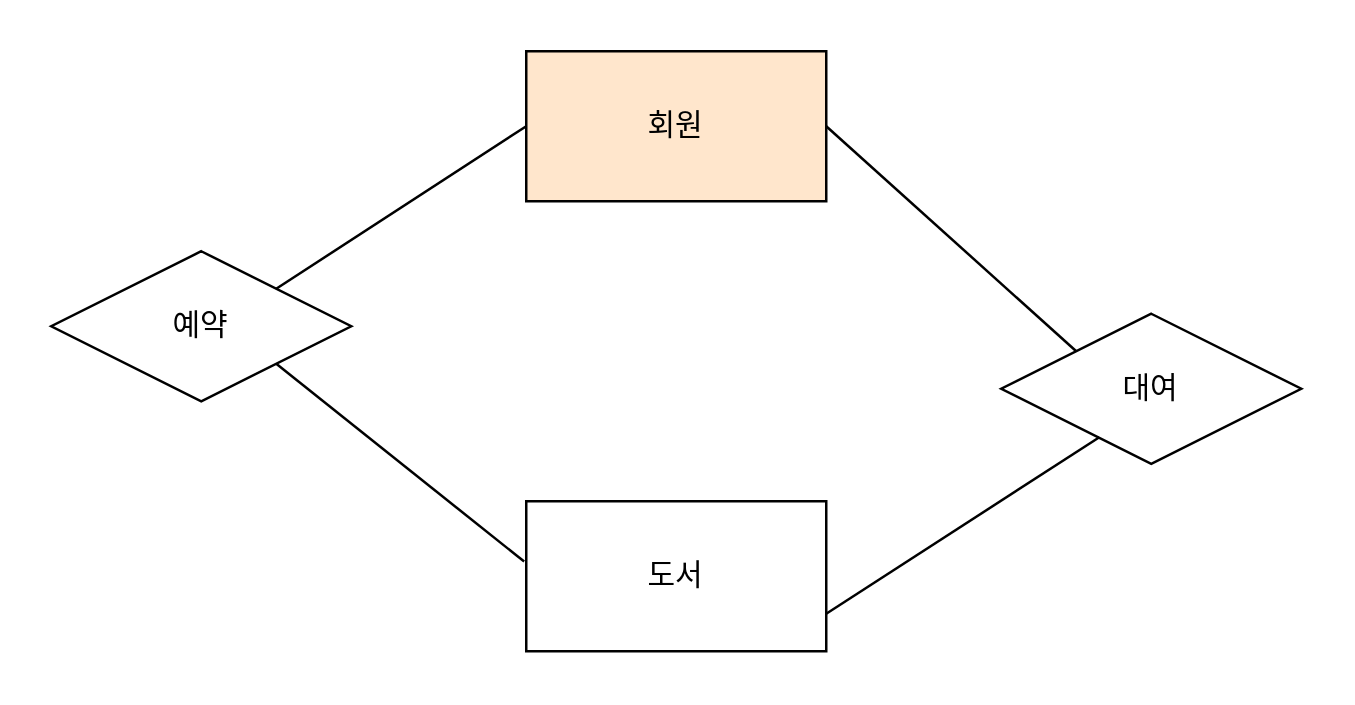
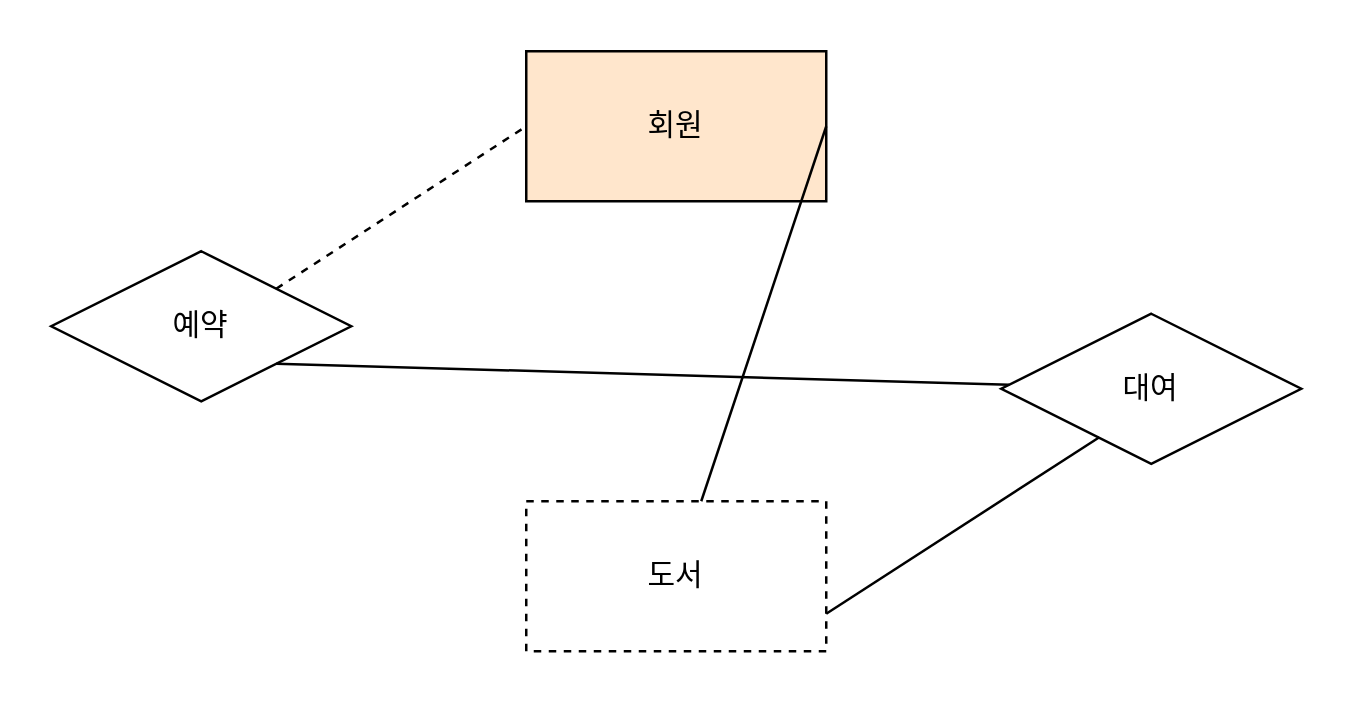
edge "회원" -- "예약": style solid -> dashed
edge "회원" -- "대여": now "회원" -- "도서"
edge "예약" -- "도서": now "예약" -- "대여"
node "도서": style solid -> dashed
